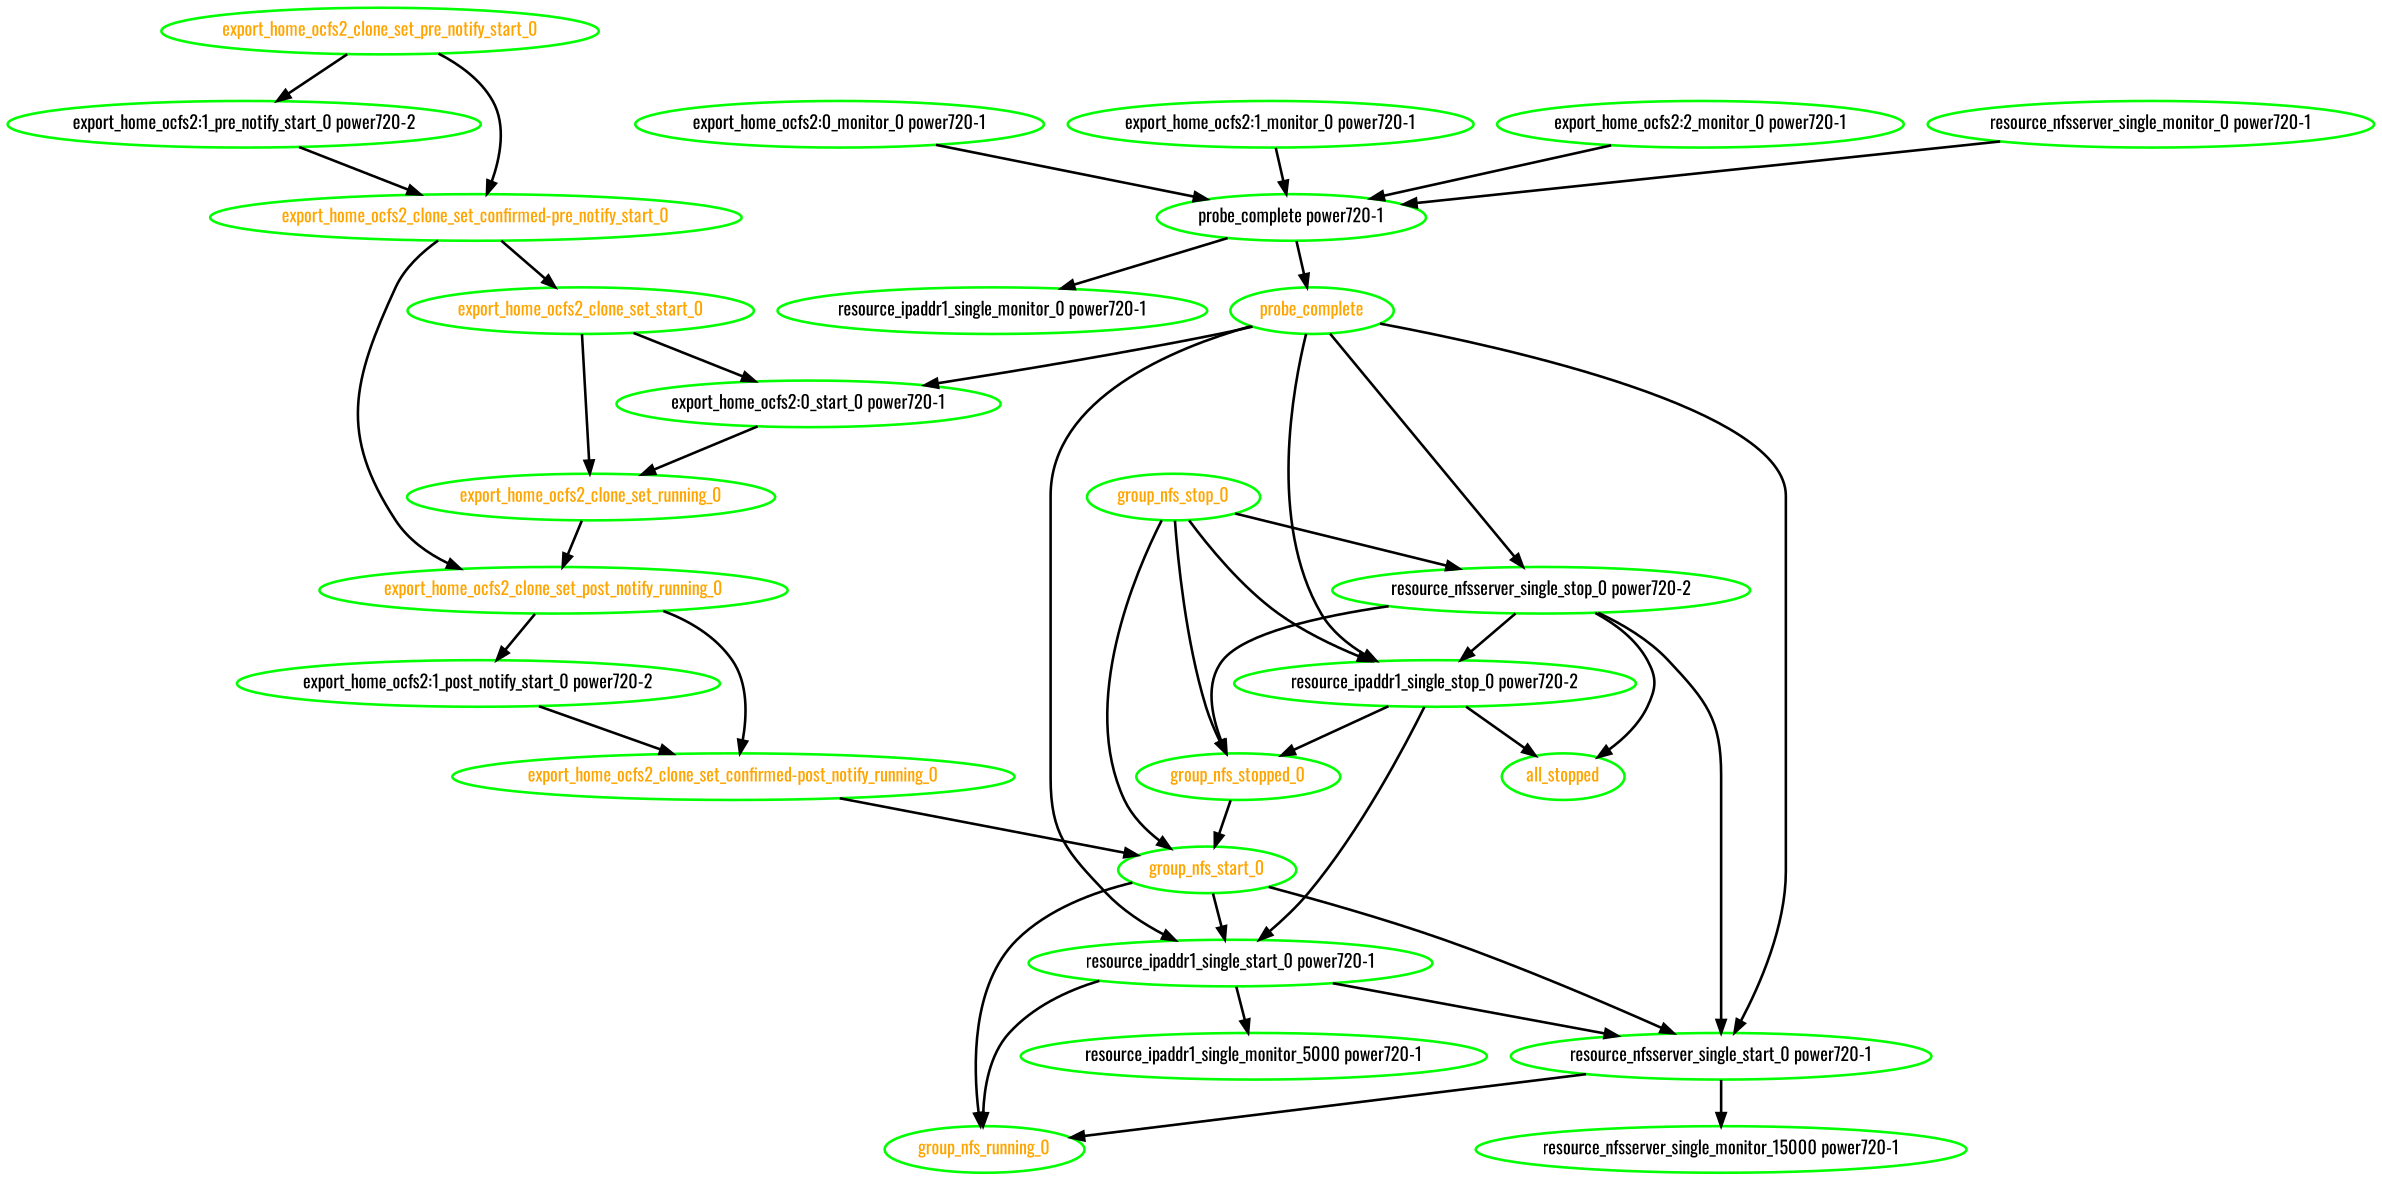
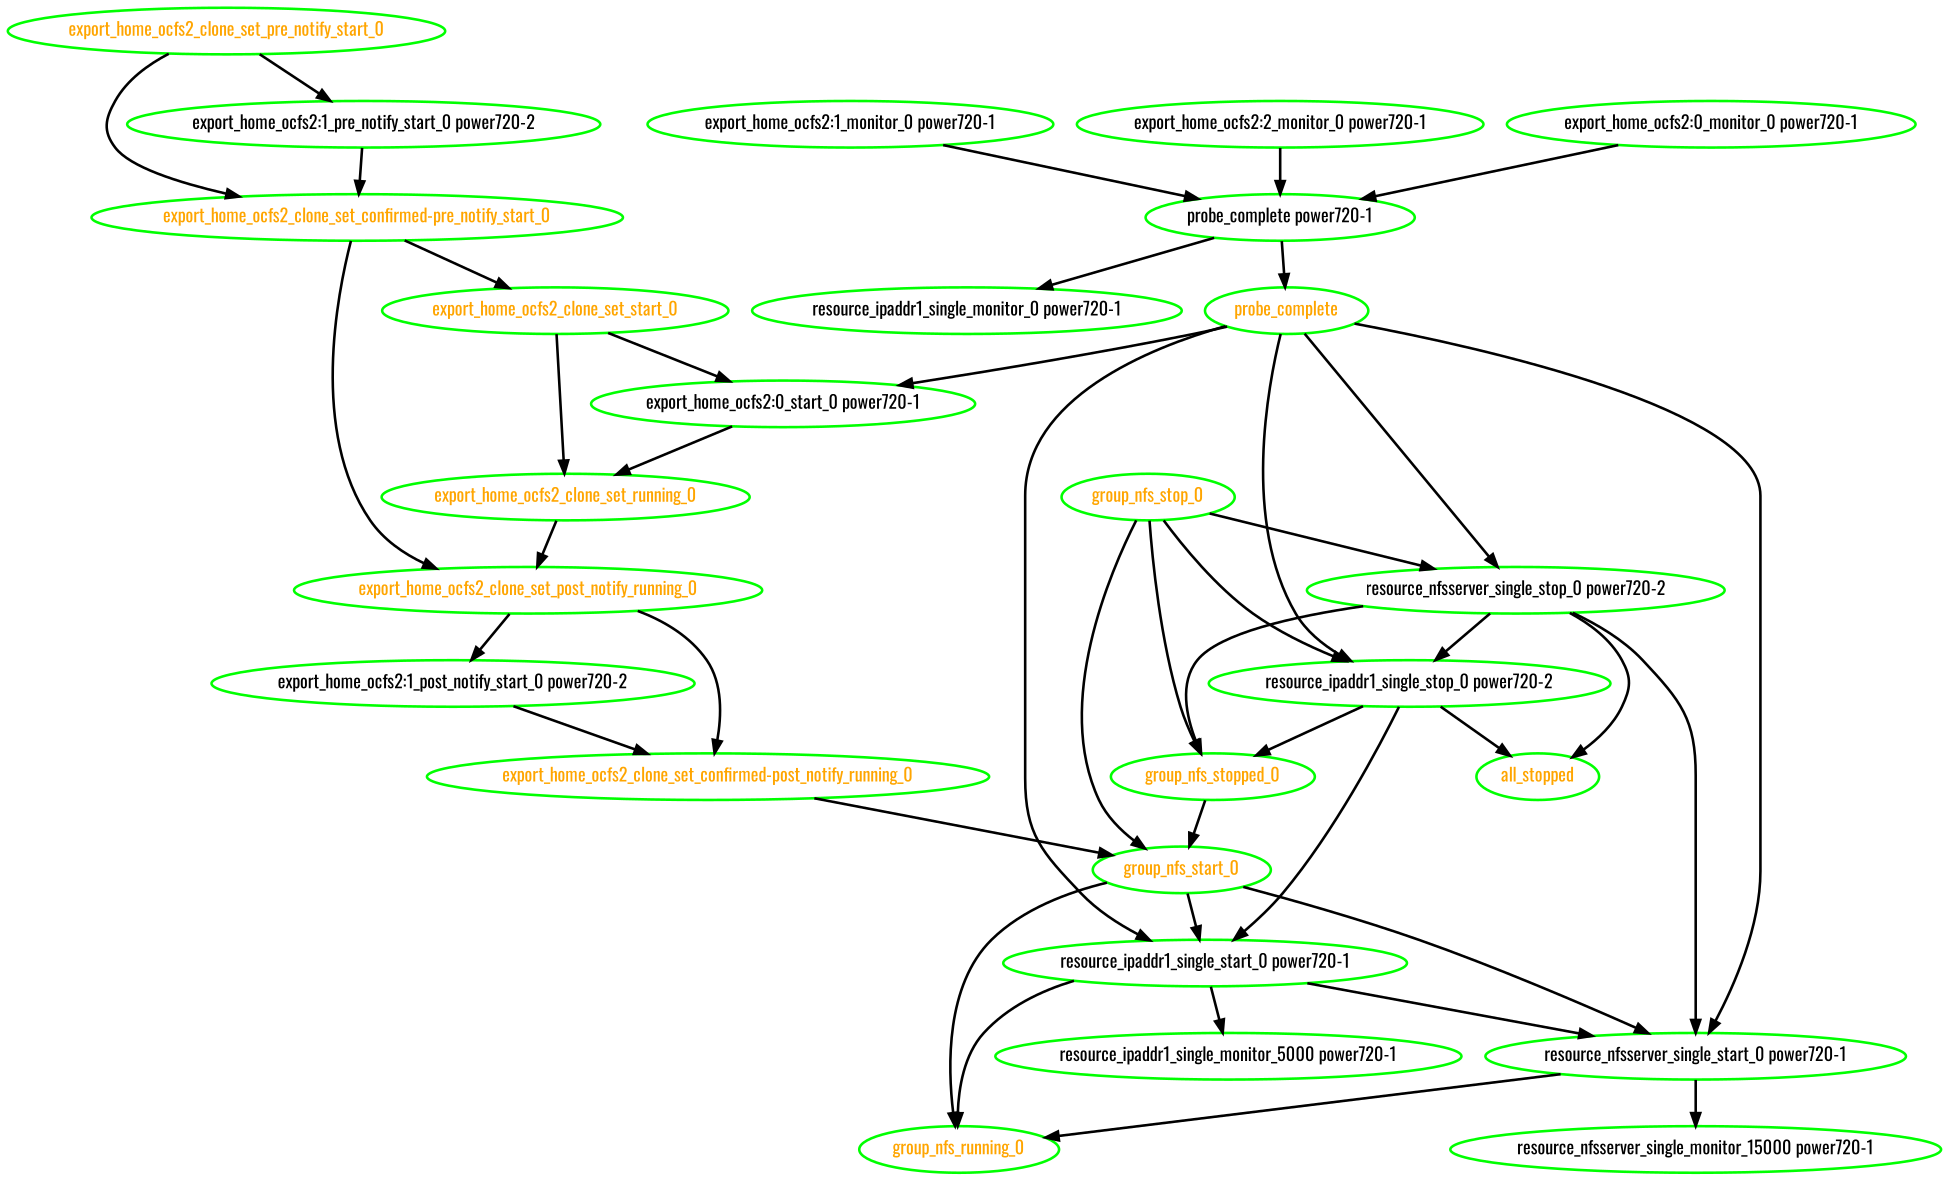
node "resource_nfsserver_single_monitor_0 power720-1": removed
